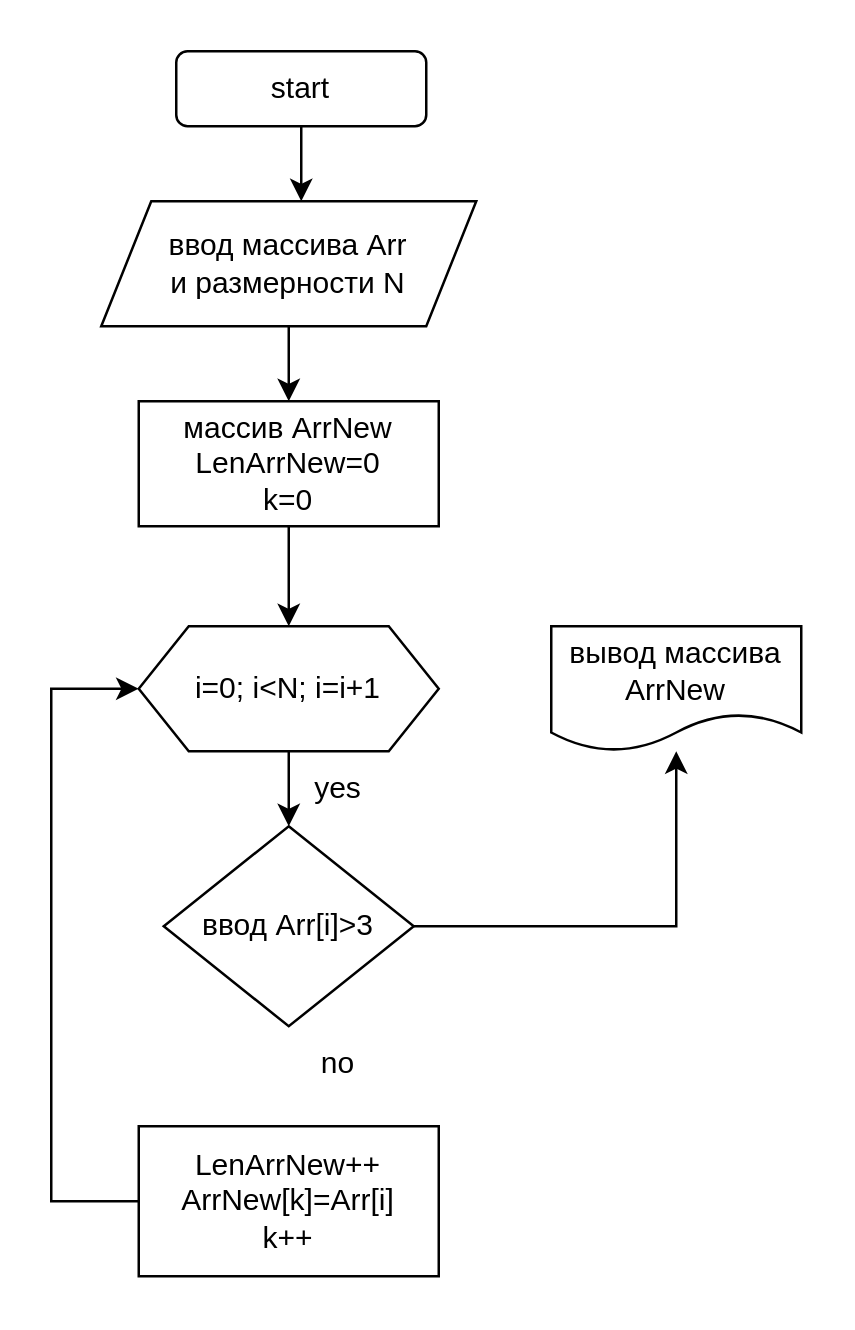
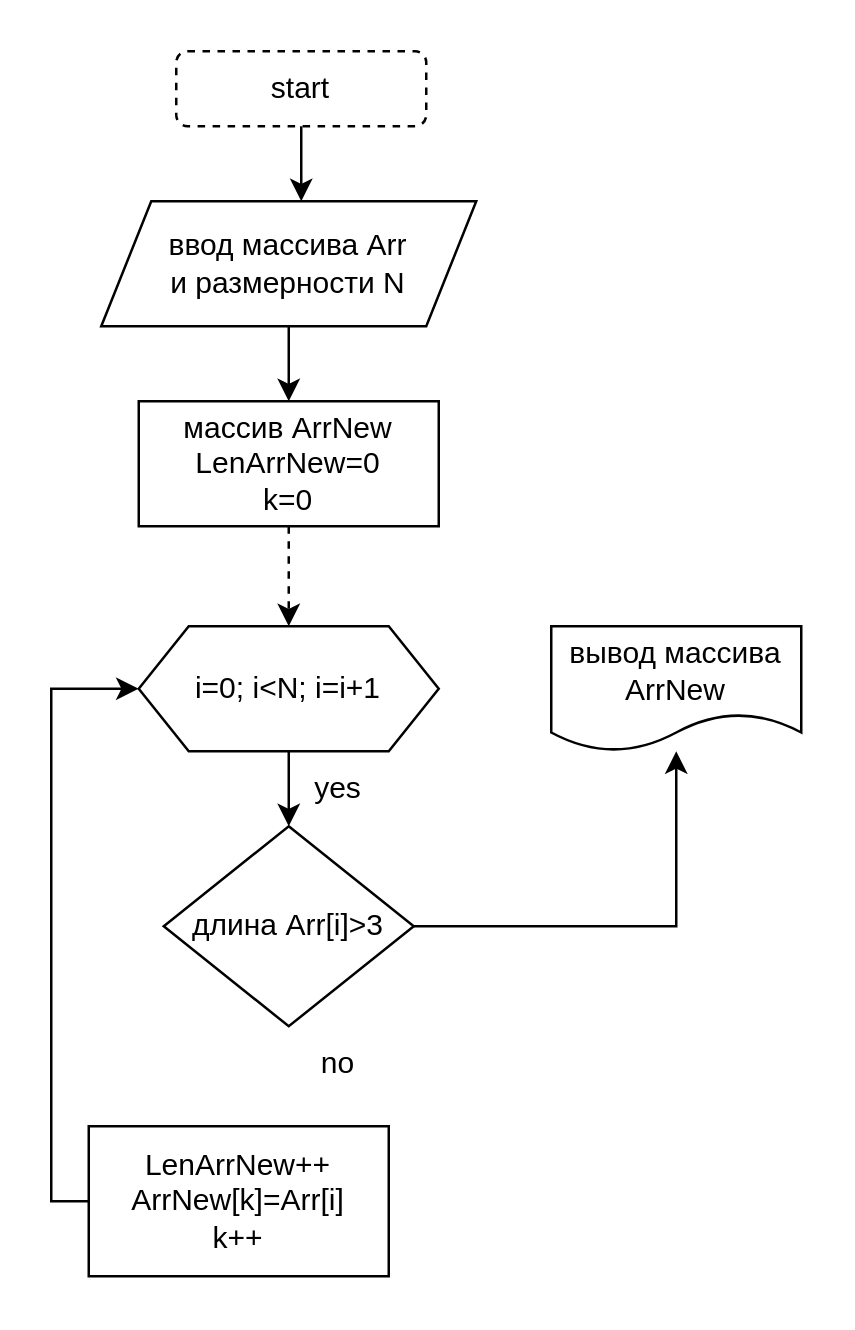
node "start": style solid -> dashed
edge "массив ArrNew LenArrNew=0 k=0" -> "i=0; i<N; i=i+1": style solid -> dashed
node "ввод Arr[i]>3": label "ввод Arr[i]>3" -> "длина Arr[i]>3"
node "LenArrNew++ArrNew[k]=Arr[i] k++": moved (289, 1201) -> (239, 1201)
